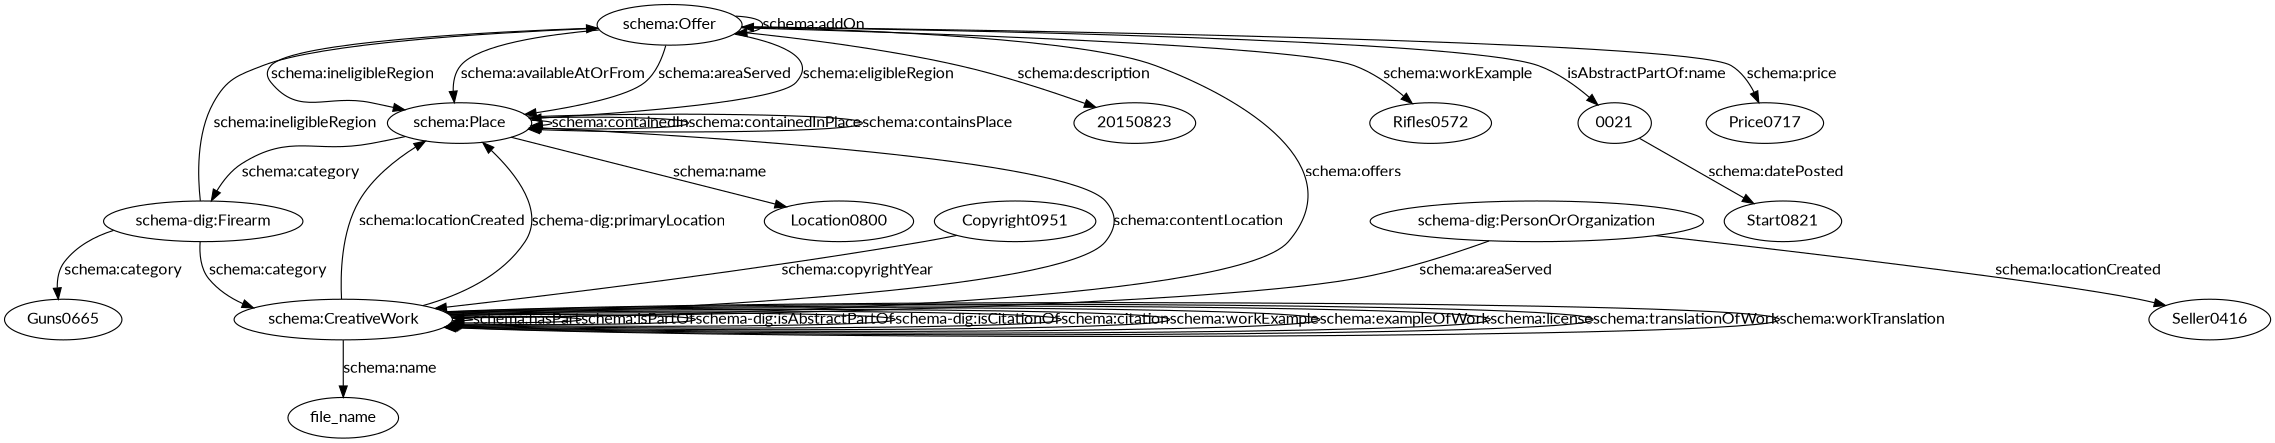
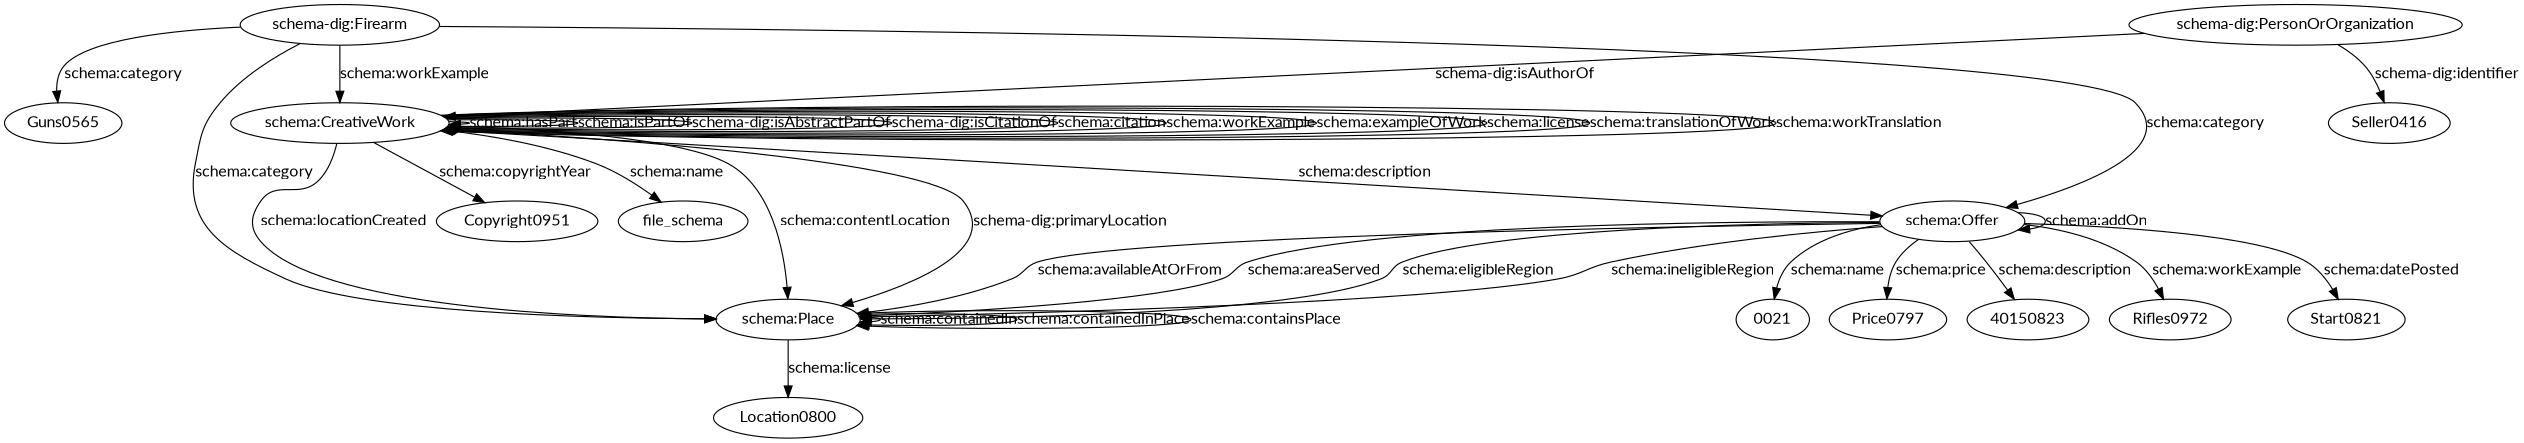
edge "schema:Offer" -> "0021": label "isAbstractPartOf:name" -> "schema:name"
edge "schema-dig:Firearm" -> "schema:Offer": label "schema:ineligibleRegion" -> "schema:category"
node "20150823": label "20150823" -> "40150823"
node "Rifles0572": label "Rifles0572" -> "Rifles0972"
node "Price0717": label "Price0717" -> "Price0797"
edge "schema:Place" -> "schema-dig:Firearm": reversed
edge "0021" -> "Start0821": now "schema:Offer" -> "Start0821"
edge "schema:Place" -> "Location0800": label "schema:name" -> "schema:license"
edge "schema:CreativeWork" -> "schema:Offer": label "schema:offers" -> "schema:description"
edge "schema-dig:Firearm" -> "schema:CreativeWork": label "schema:category" -> "schema:workExample"
edge "schema-dig:PersonOrOrganization" -> "schema:CreativeWork": label "schema:areaServed" -> "schema-dig:isAuthorOf"
edge "schema-dig:PersonOrOrganization" -> "Seller0416": label "schema:locationCreated" -> "schema-dig:identifier"
edge "Copyright0951" -> "schema:CreativeWork": reversed
node "Guns0665": label "Guns0665" -> "Guns0565"
node "file_name": label "file_name" -> "file_schema"
